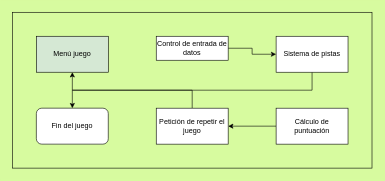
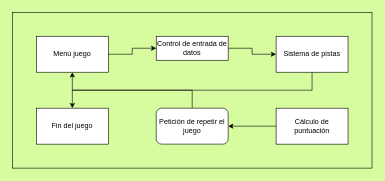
edge "Menú juego" -> "Control de entrada de datos": added
node "Menú juego": fillcolor #d5e8d4 -> #ffffff
node "Fin del juego": shape rounded rectangle -> rectangle
node "Petición de repetir el juego": shape rectangle -> rounded rectangle
